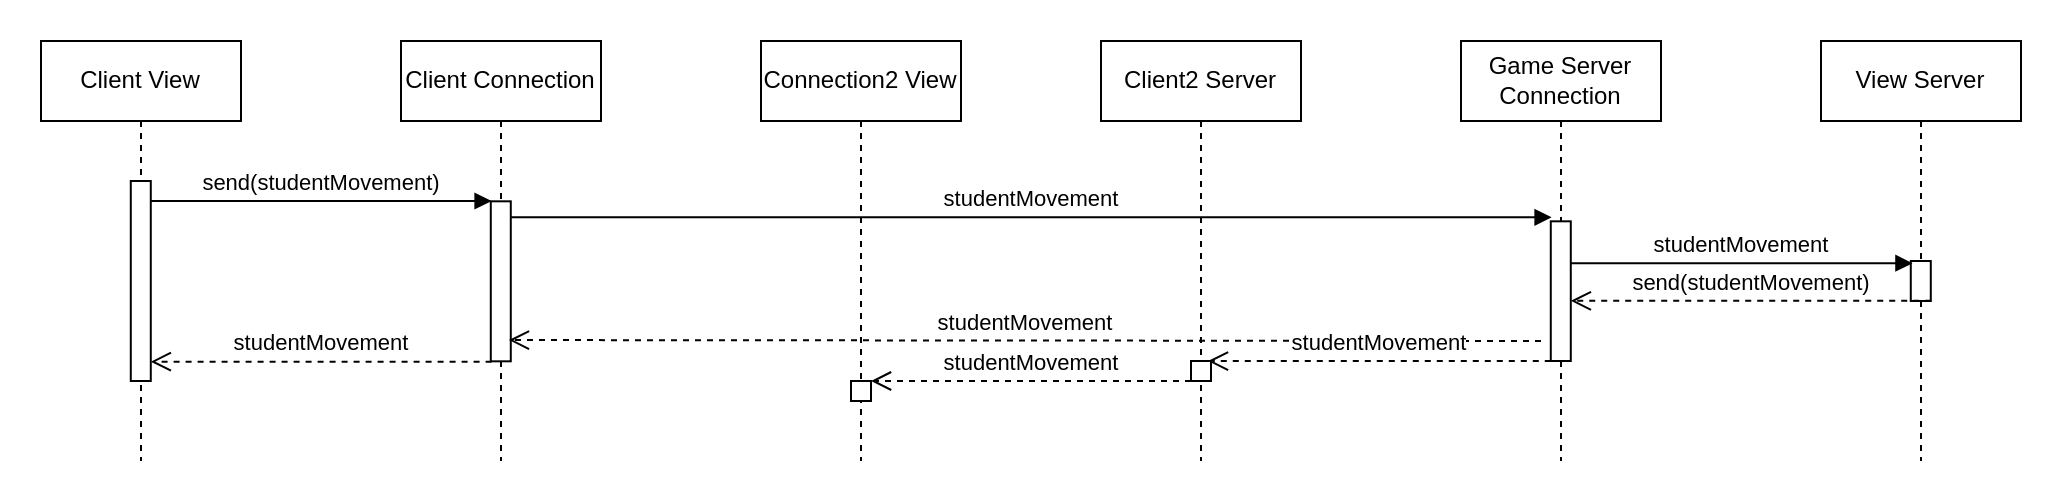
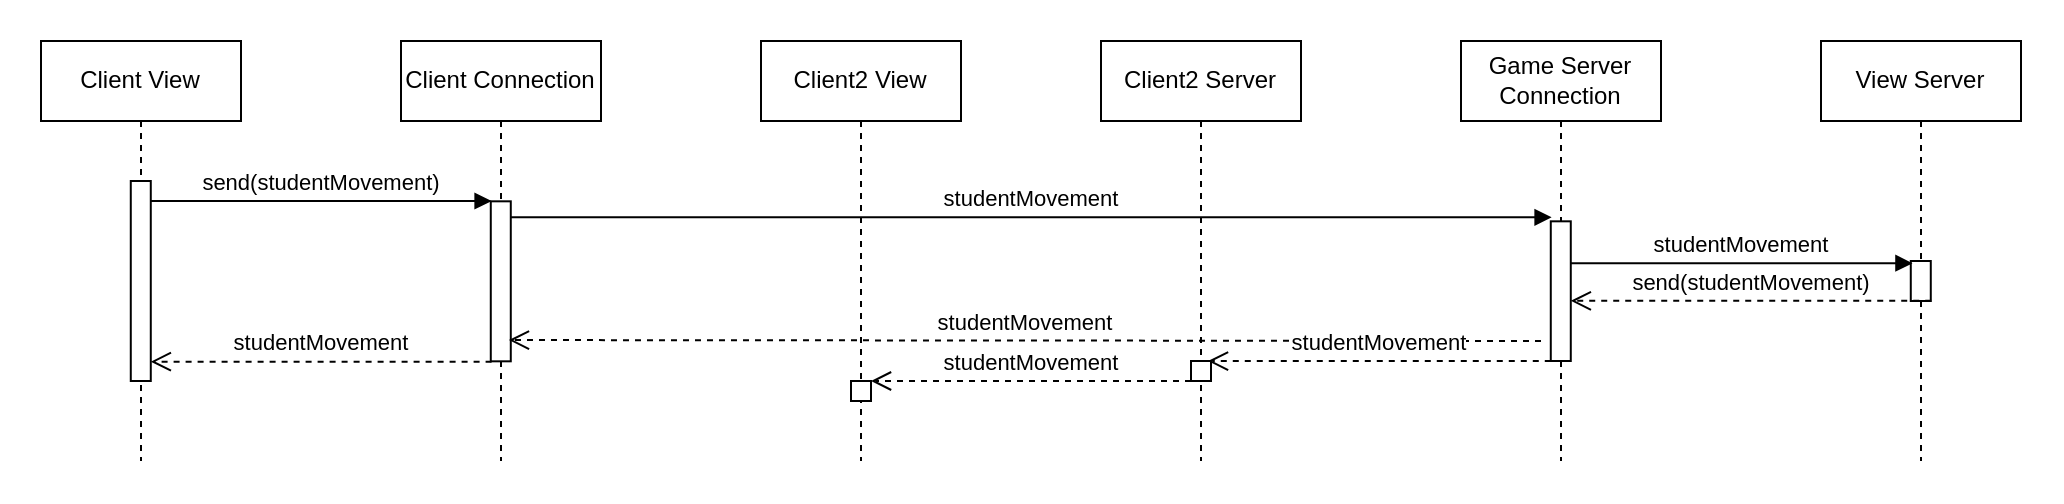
node "Connection2 View": label "Connection2 View" -> "Client2 View"
